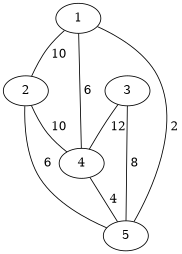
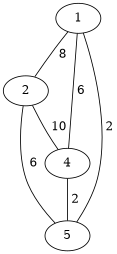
edge "1" -- "2": label " 10" -> " 8"
node "3": removed
edge "4" -- "5": label " 4" -> " 2"
